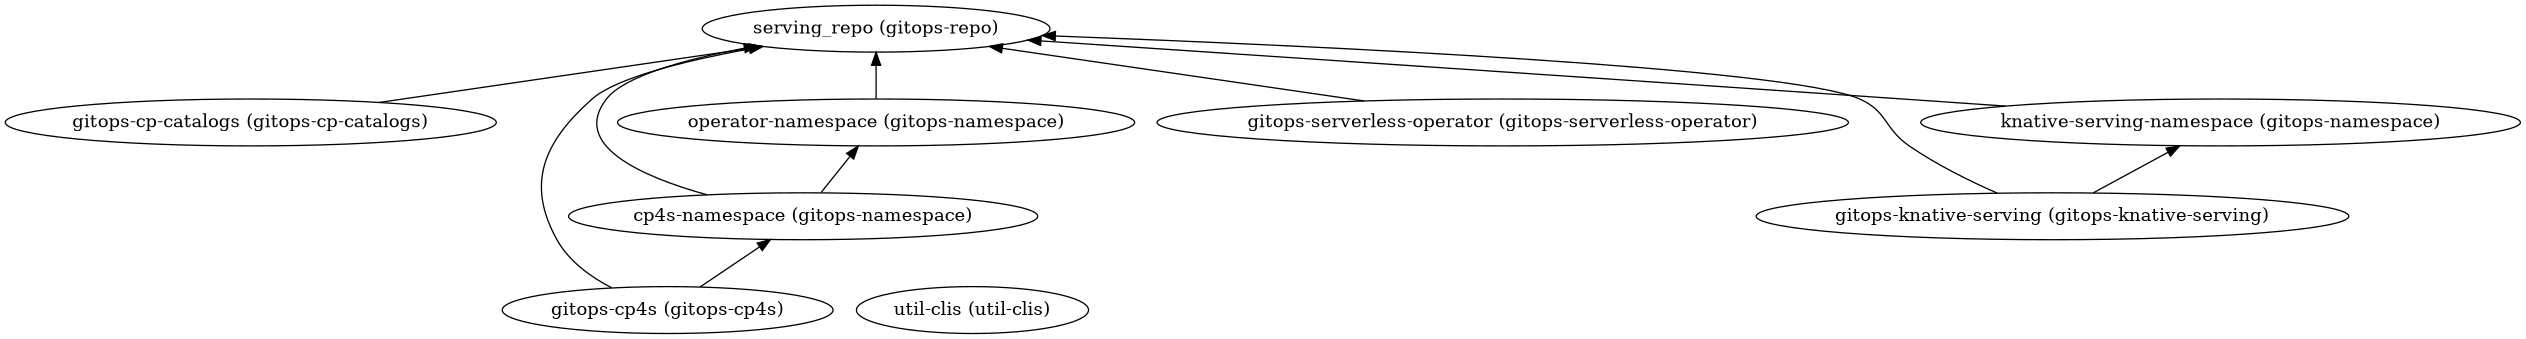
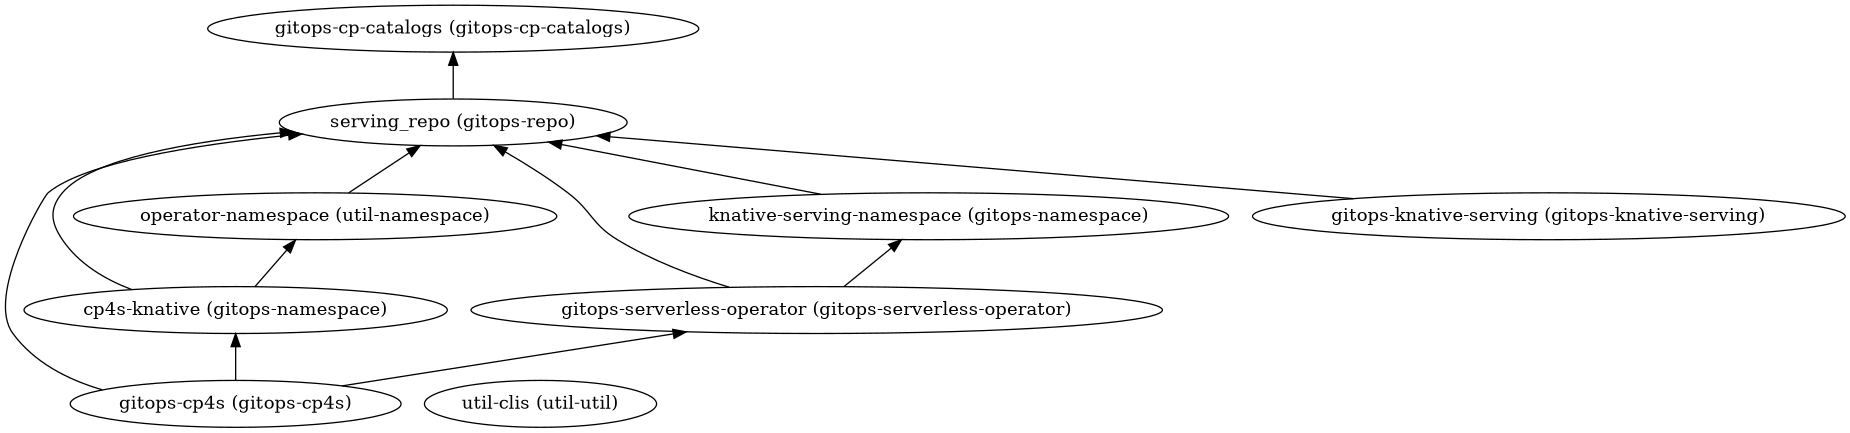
edge "gitops-cp-catalogs (gitops-cp-catalogs)" -> "serving_repo (gitops-repo)": reversed
node "operator-namespace (gitops-namespace)": label "operator-namespace (gitops-namespace)" -> "operator-namespace (util-namespace)"
edge "gitops-knative-serving (gitops-knative-serving)" -> "knative-serving-namespace (gitops-namespace)": now "gitops-serverless-operator (gitops-serverless-operator)" -> "knative-serving-namespace (gitops-namespace)"
node "cp4s-namespace (gitops-namespace)": label "cp4s-namespace (gitops-namespace)" -> "cp4s-knative (gitops-namespace)"
node "util-clis (util-clis)": label "util-clis (util-clis)" -> "util-clis (util-util)"
edge "gitops-cp4s (gitops-cp4s)" -> "gitops-serverless-operator (gitops-serverless-operator)": added
